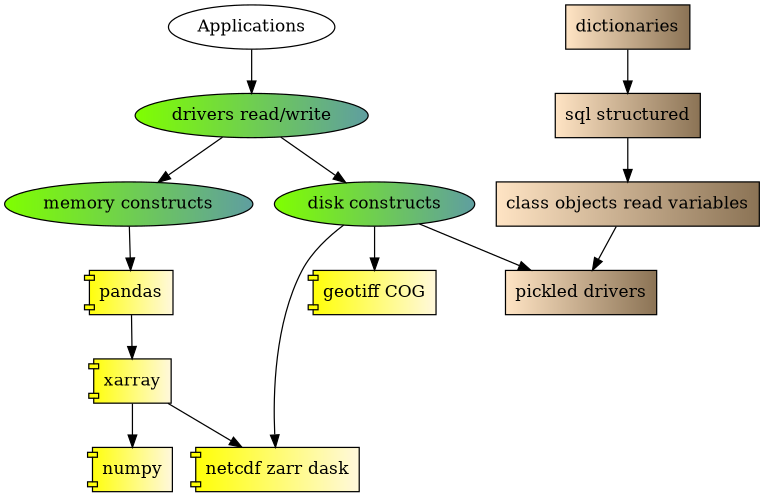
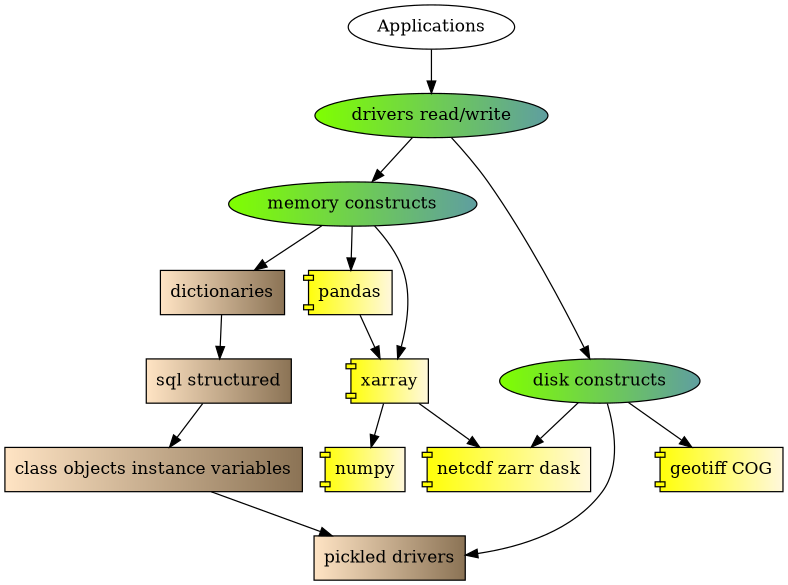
node "class objects read variables": label "class objects read variables" -> "class objects instance variables"
edge "memory constructs" -> "dictionaries": added
edge "memory constructs" -> "xarray": added
